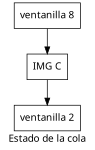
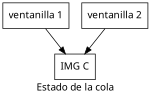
node "ventanilla 8": label "ventanilla 8" -> "ventanilla 1"
edge "IMG C" -> "ventanilla 2": reversed
